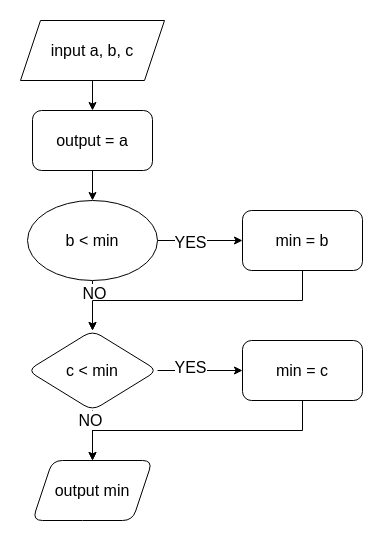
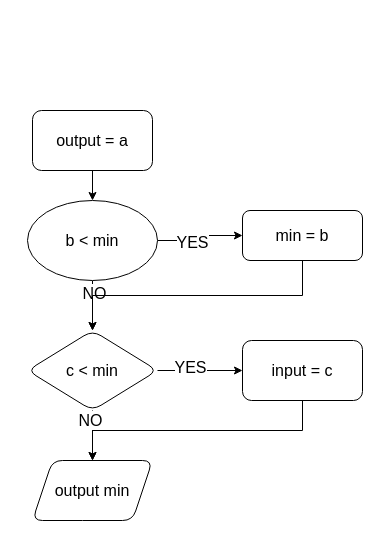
node "input a, b, c": removed
edge "input a, b, c" -> "output = a": removed
node "min = b": size 120x60 -> 120x50
node "min = c": label "min = c" -> "input = c"
